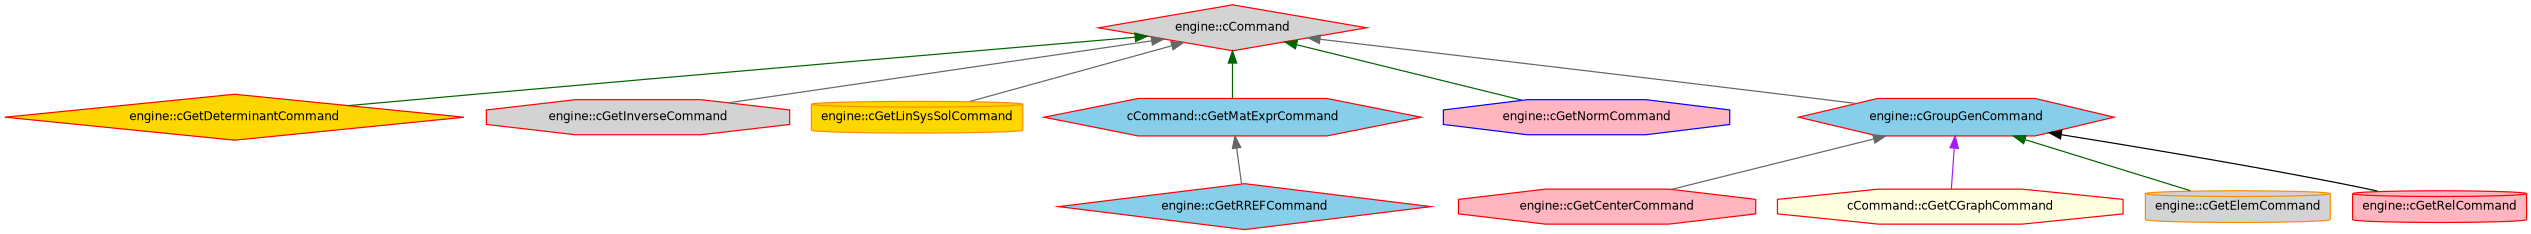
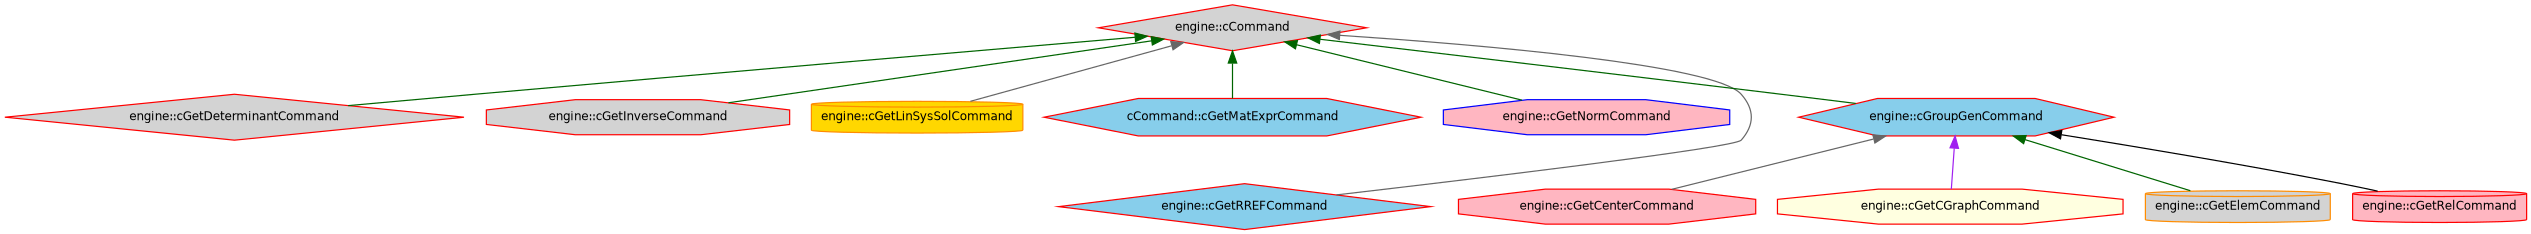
edge "engine::cGroupGenCommand" -> "engine::cCommand": color gray40 -> darkgreen
edge "engine::cGetInverseCommand" -> "engine::cCommand": color gray40 -> darkgreen
node "engine::cGetDeterminantCommand": fillcolor gold -> lightgrey
edge "engine::cGetRREFCommand" -> "cCommand::cGetMatExprCommand": now "engine::cGetRREFCommand" -> "engine::cCommand"
node "cCommand::cGetCGraphCommand": label "cCommand::cGetCGraphCommand" -> "engine::cGetCGraphCommand"
